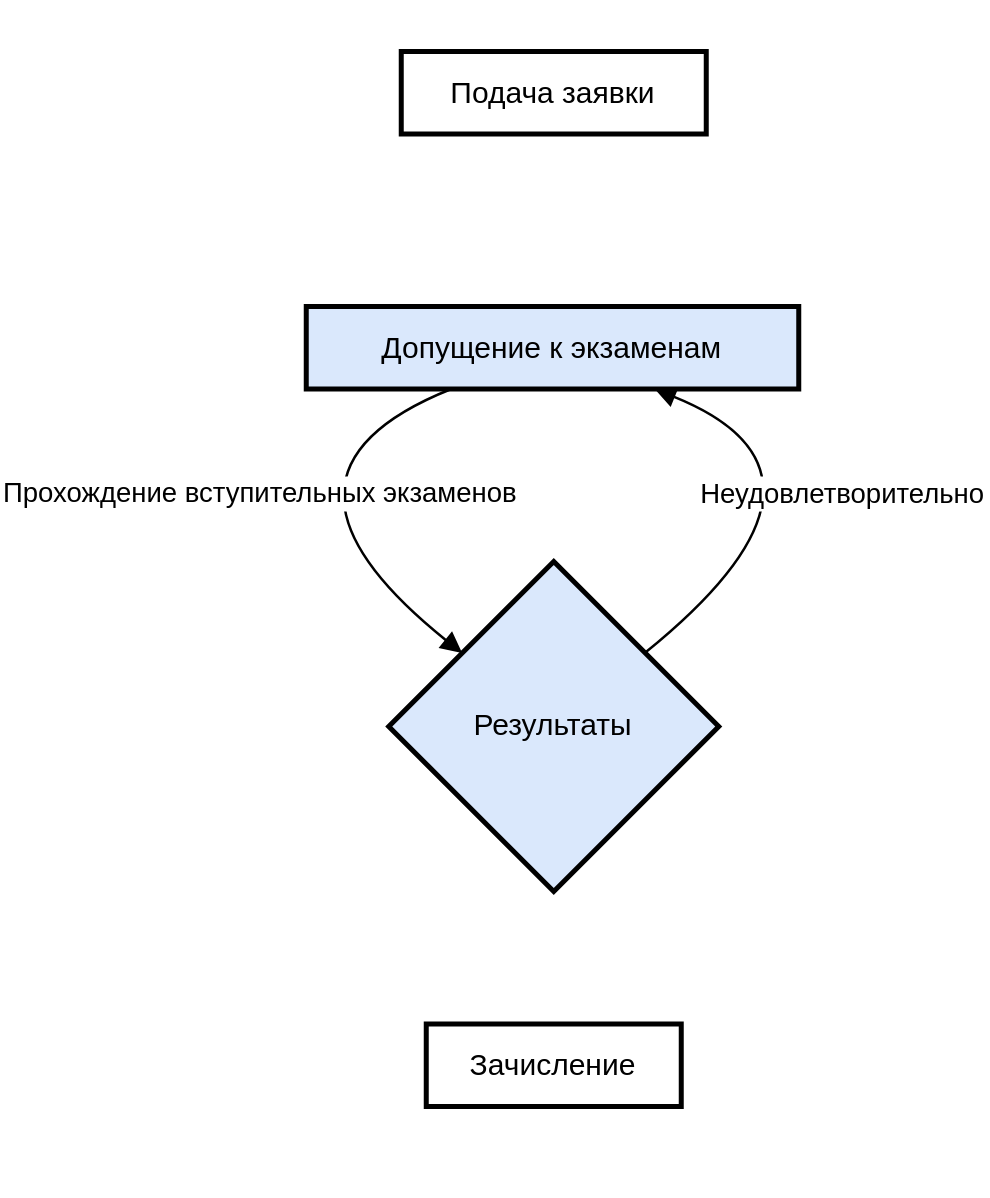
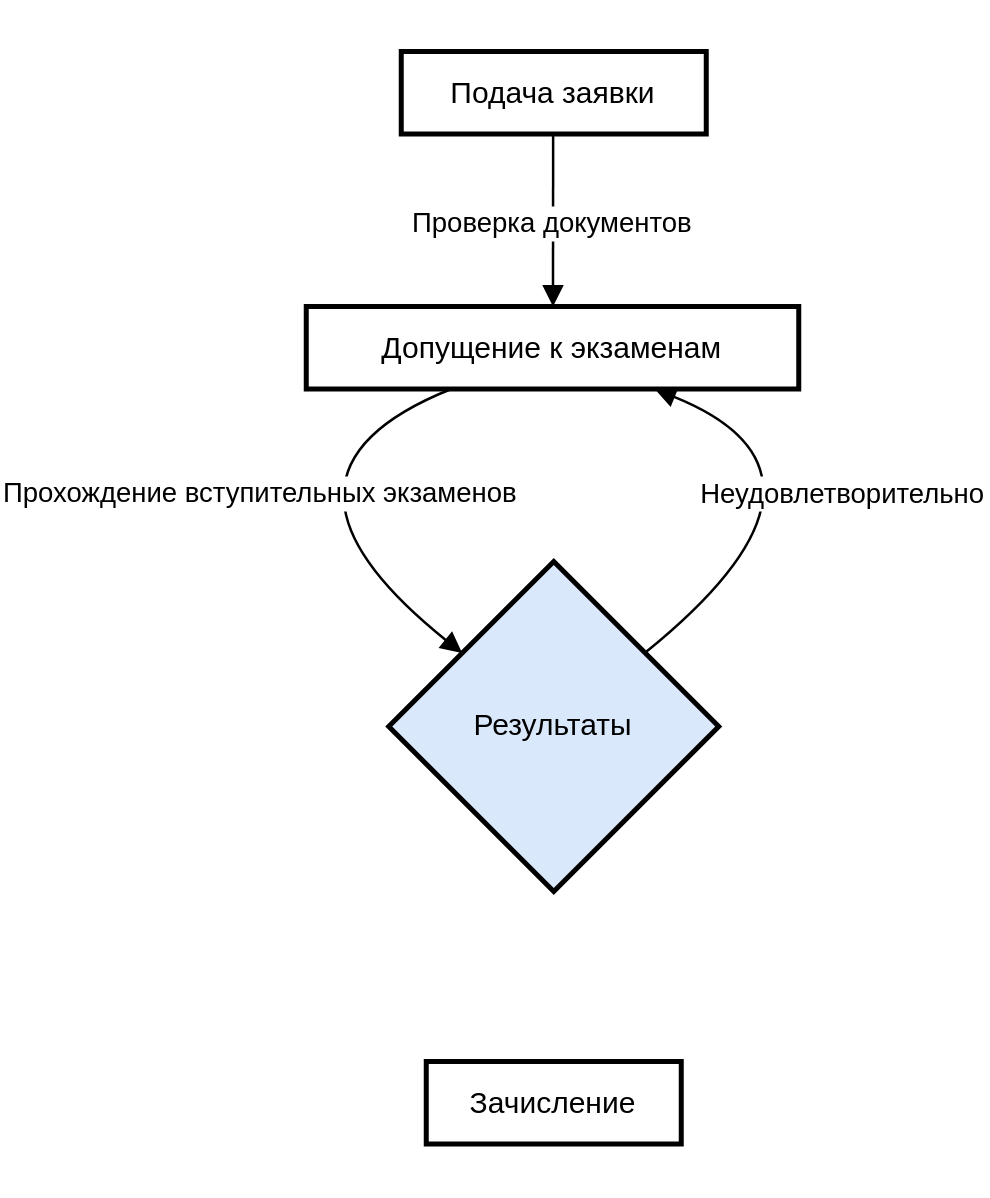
edge "Подача заявки" -> "Допущение к экзаменам": added, label "Проверка документов"
node "Допущение к экзаменам": fillcolor #dae8fc -> #ffffff
node "Зачисление": moved (554, 1065) -> (554, 1103)
